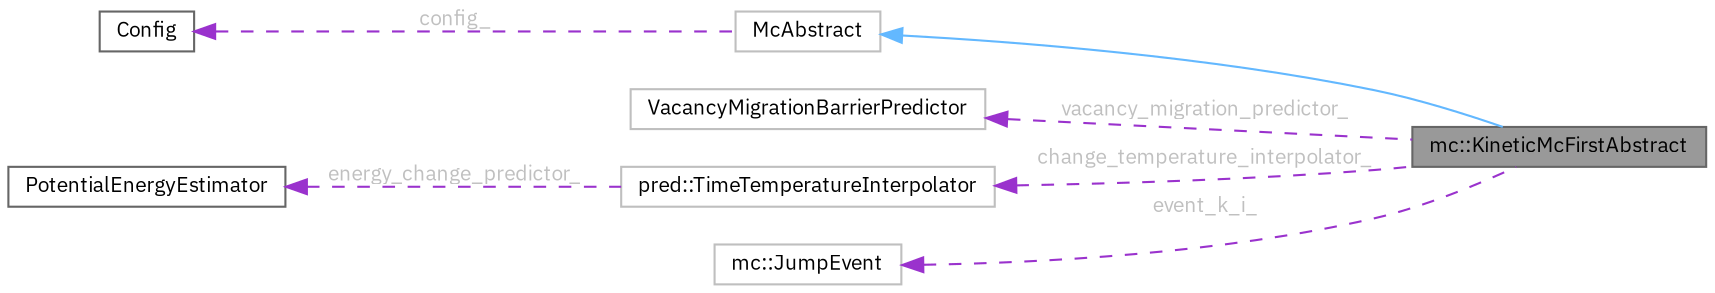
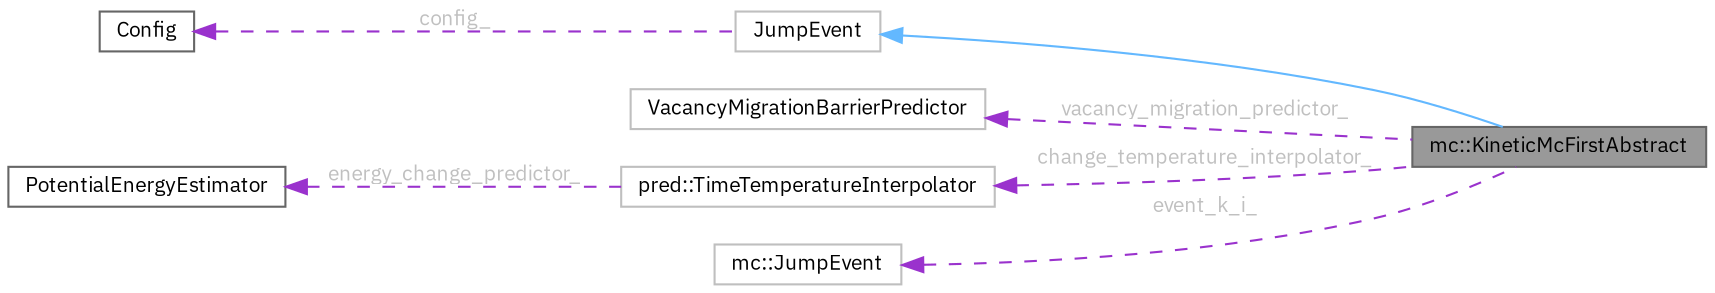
node "McAbstract": label "McAbstract" -> "JumpEvent"
